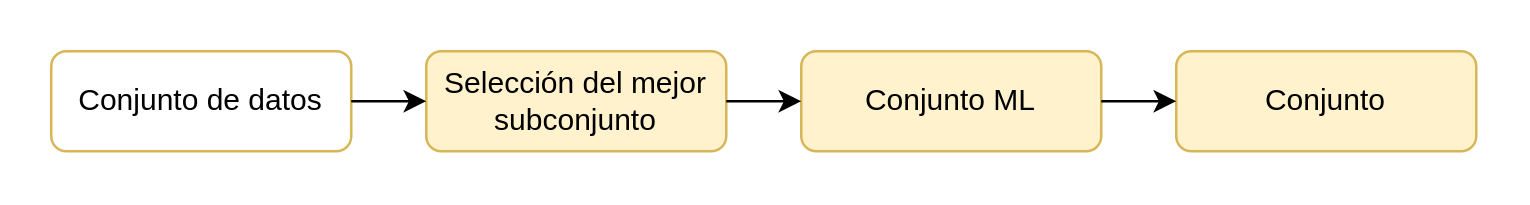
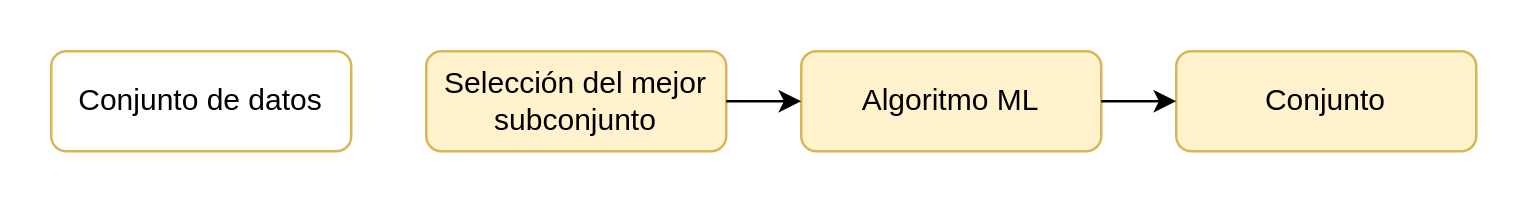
edge "Conjunto de datos" -> "Selección del mejor subconjunto": removed
node "Conjunto ML": label "Conjunto ML" -> "Algoritmo ML"
